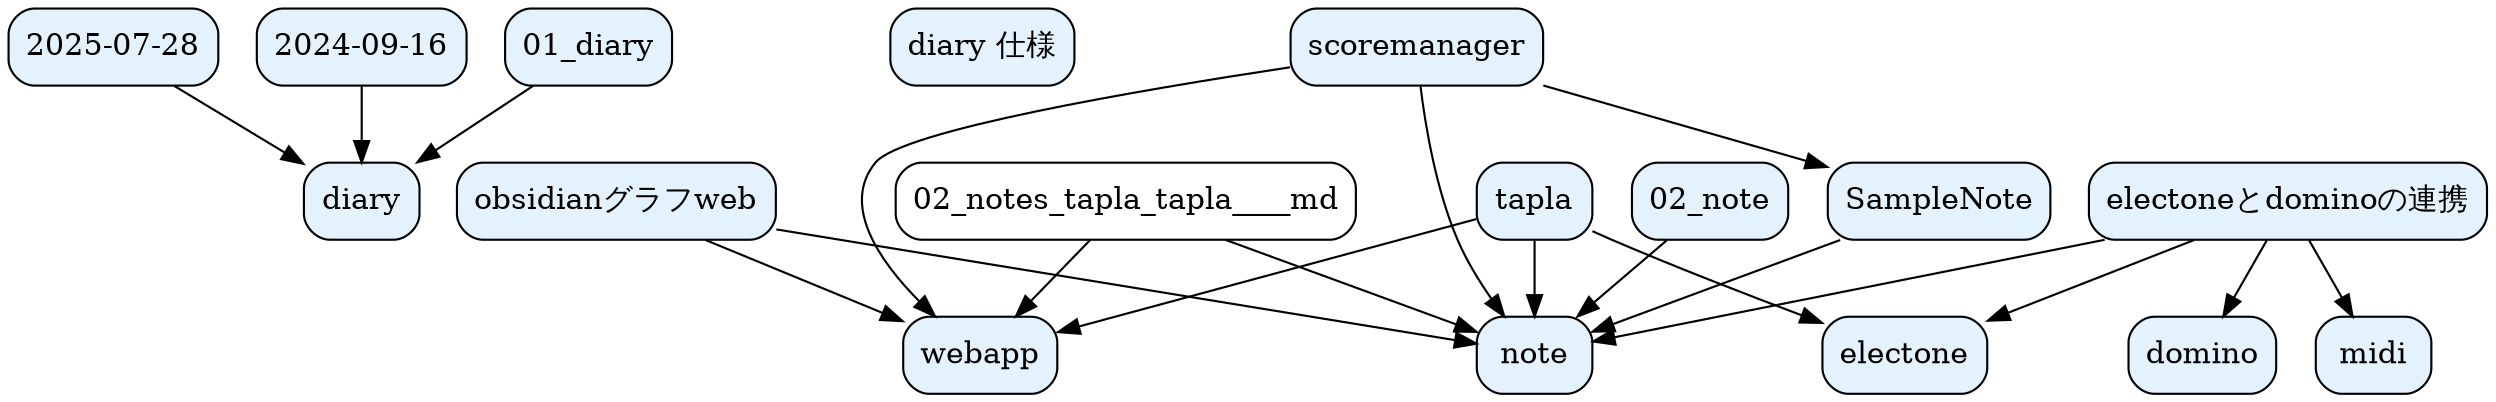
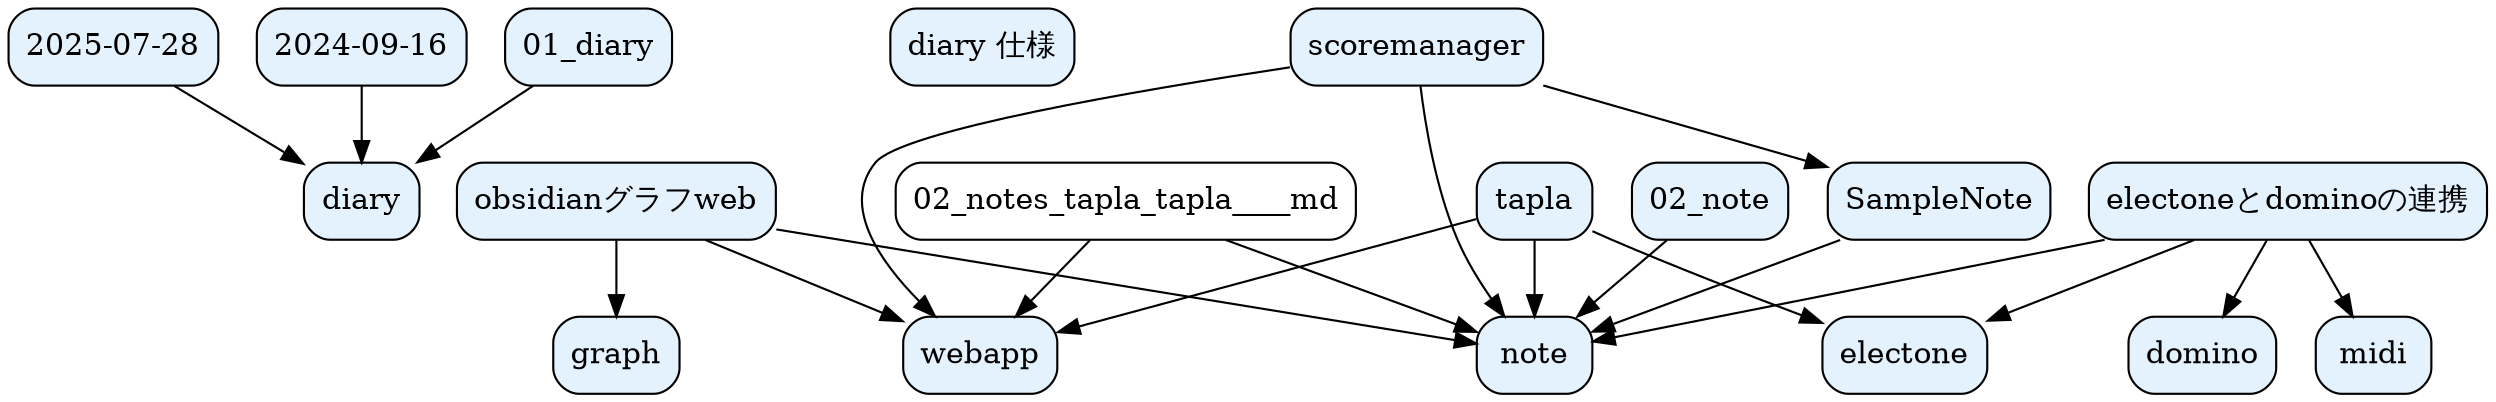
node "graph": added
